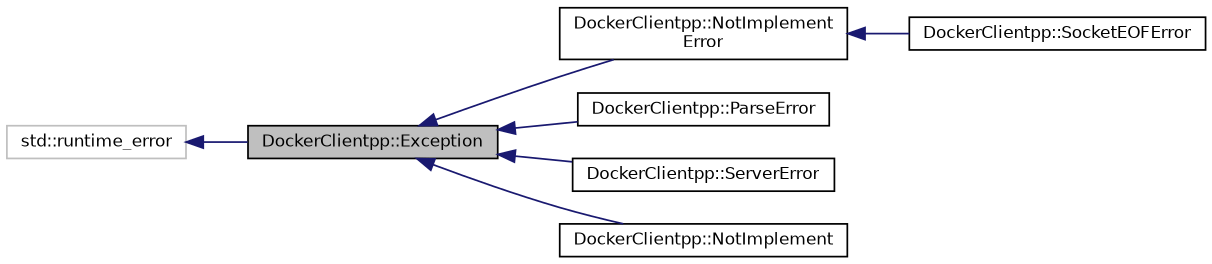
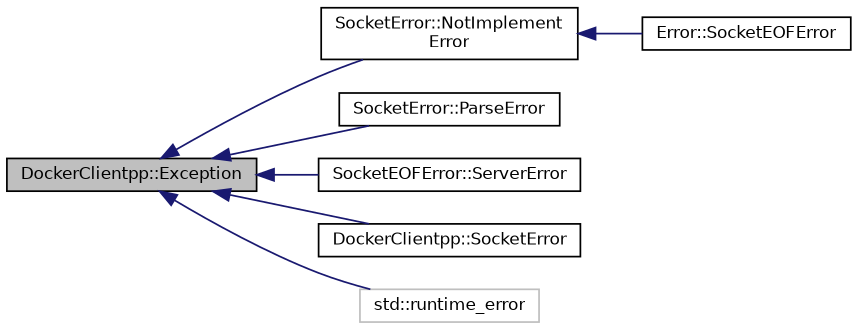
node "DockerClientpp::NotImplement Error": label "DockerClientpp::NotImplement Error" -> "SocketError::NotImplement Error"
node "DockerClientpp::SocketEOFError": label "DockerClientpp::SocketEOFError" -> "Error::SocketEOFError"
node "DockerClientpp::ParseError": label "DockerClientpp::ParseError" -> "SocketError::ParseError"
edge "DockerClientpp::Exception" -> "std::runtime_error": reversed
node "DockerClientpp::ServerError": label "DockerClientpp::ServerError" -> "SocketEOFError::ServerError"
node "DockerClientpp::NotImplement": label "DockerClientpp::NotImplement" -> "DockerClientpp::SocketError"
